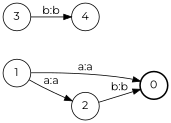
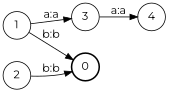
edge "3" -> "4": label "b:b" -> "a:a"
edge "1" -> "0": label "a:a" -> "b:b"
edge "1" -> "2": now "1" -> "3"
